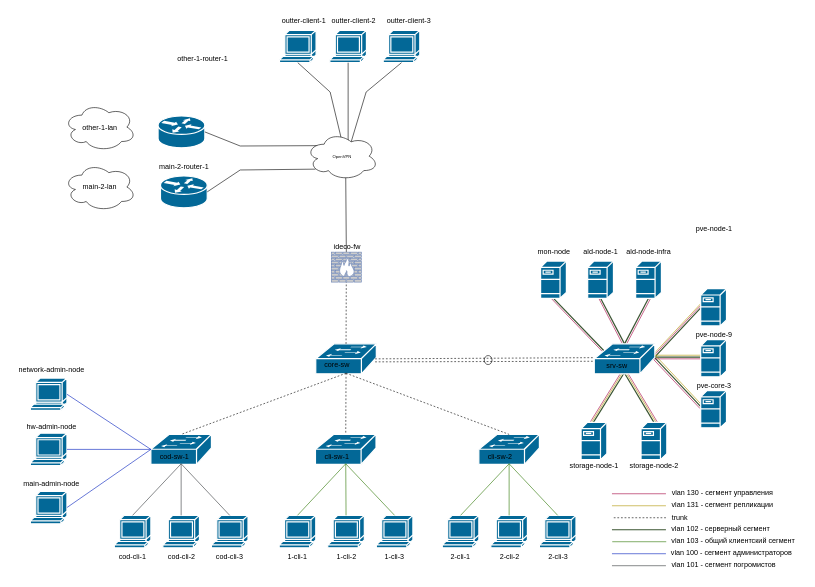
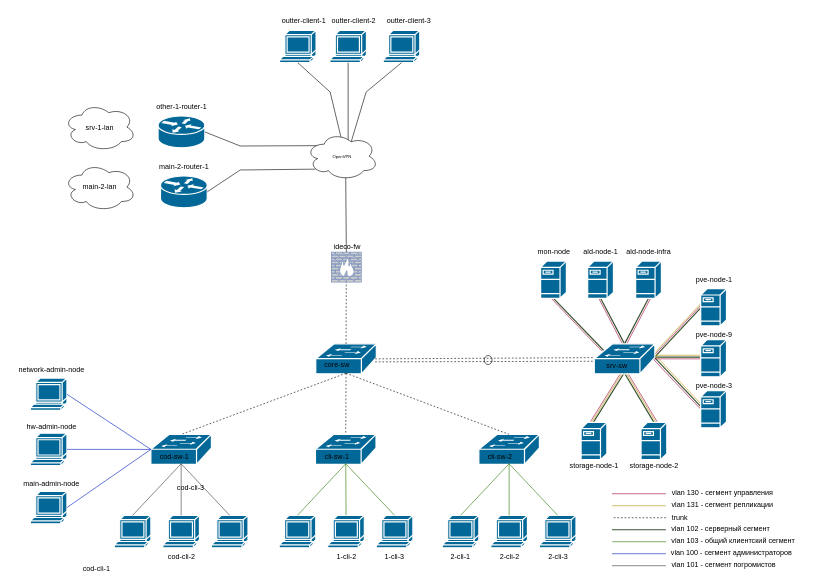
node "other-1-router-1": moved (203, 59) -> (182, 107)
node "other-1-lan": label "other-1-lan" -> "srv-1-lan"
node "pve-node-1": moved (714, 229) -> (714, 280)
node "pve-core-3": label "pve-core-3" -> "pve-node-3"
node "cod-cli-1": moved (132, 557) -> (96, 569)
node "cod-cli-3": moved (230, 557) -> (191, 488)
node "1-cli-1": removed
